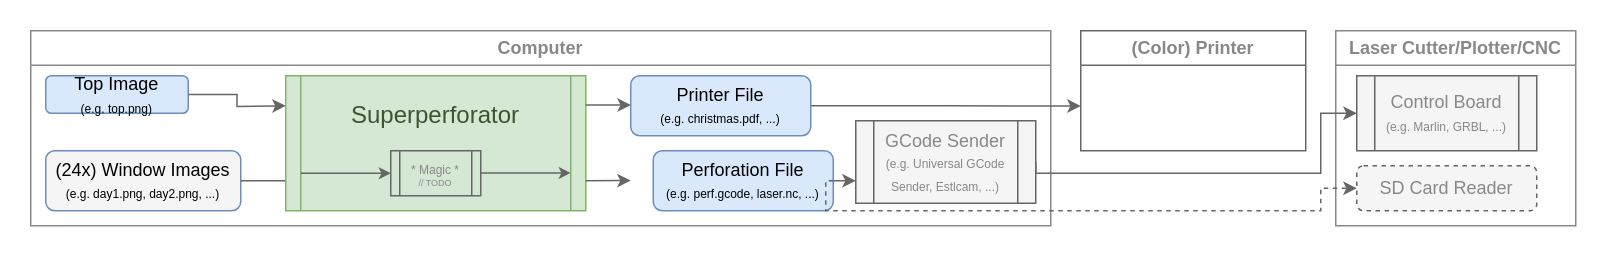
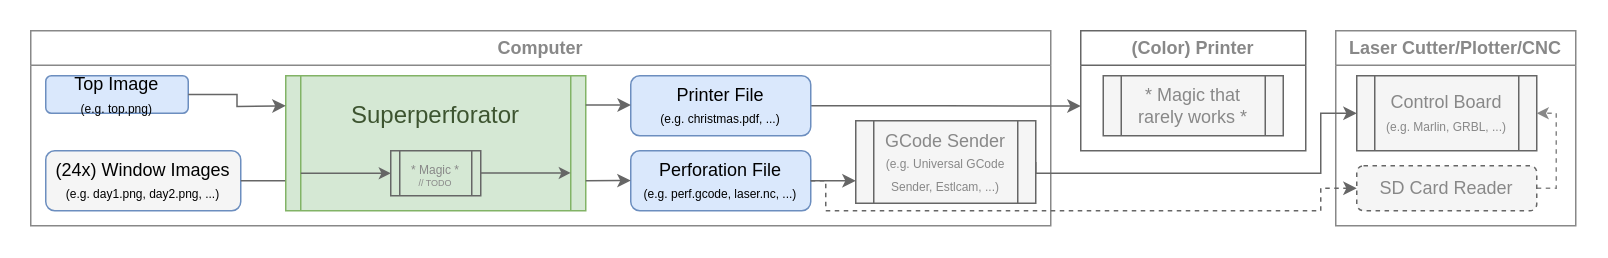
node "* Magic that rarely works *": added
edge "SD Card Reader" -> "Control Board (e.g. Marlin, GRBL, ...)": added
node "Perforation File (e.g. perf.gcode, laser.nc, ...)": moved (743, 181) -> (721, 181)
